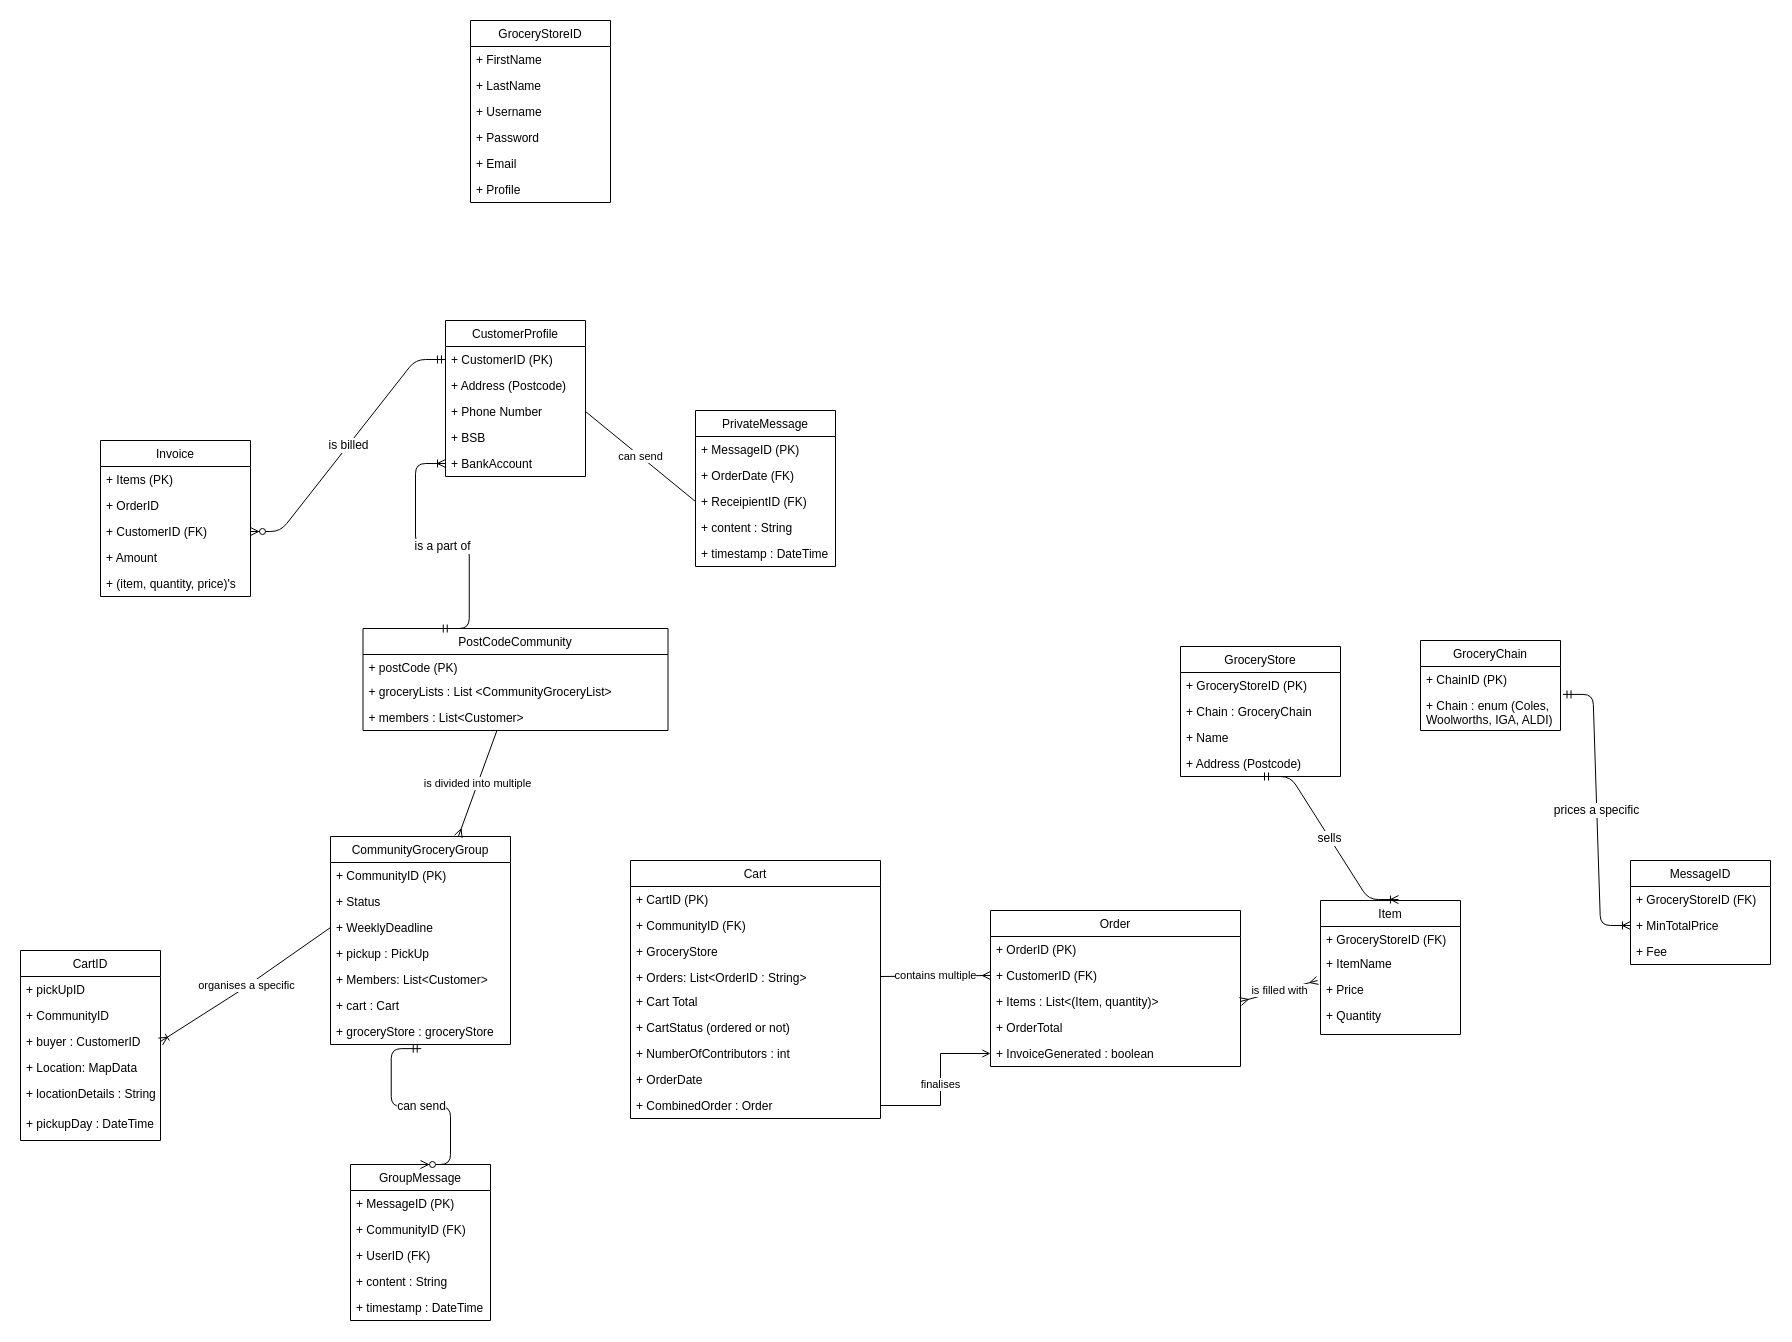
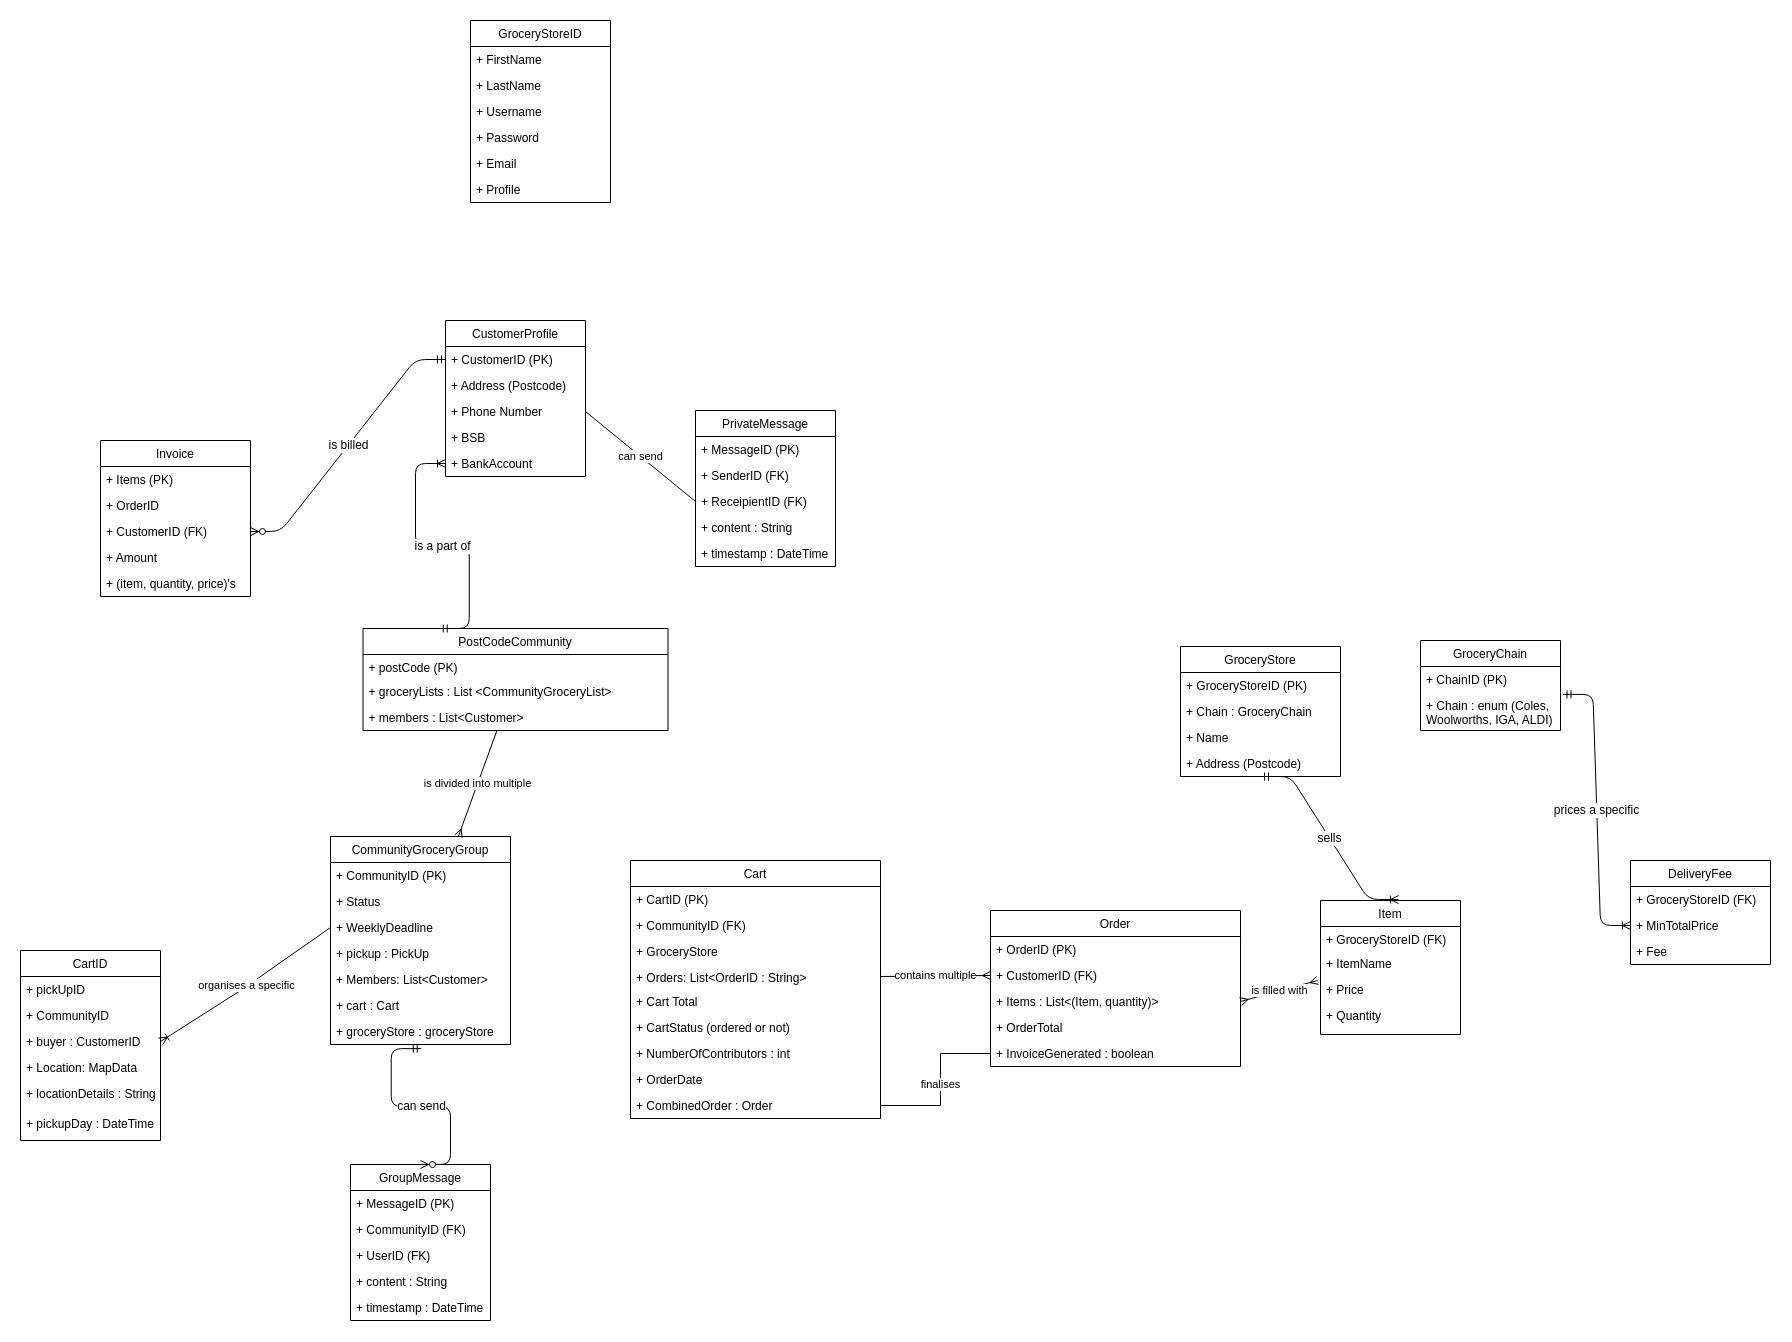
node "+ OrderDate (FK)": label "+ OrderDate (FK)" -> "+ SenderID (FK)"
node "MessageID": label "MessageID" -> "DeliveryFee"
edge "+ CombinedOrder : Order" -> "+ InvoiceGenerated : boolean": arrowhead open -> none
